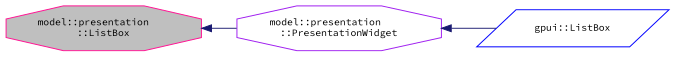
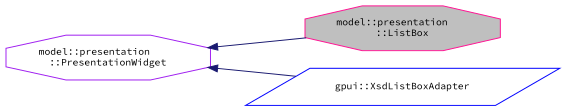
edge "model::presentation ::PresentationWidget" -> "model::presentation ::ListBox": reversed
node "gpui::ListBox": label "gpui::ListBox" -> "gpui::XsdListBoxAdapter"
